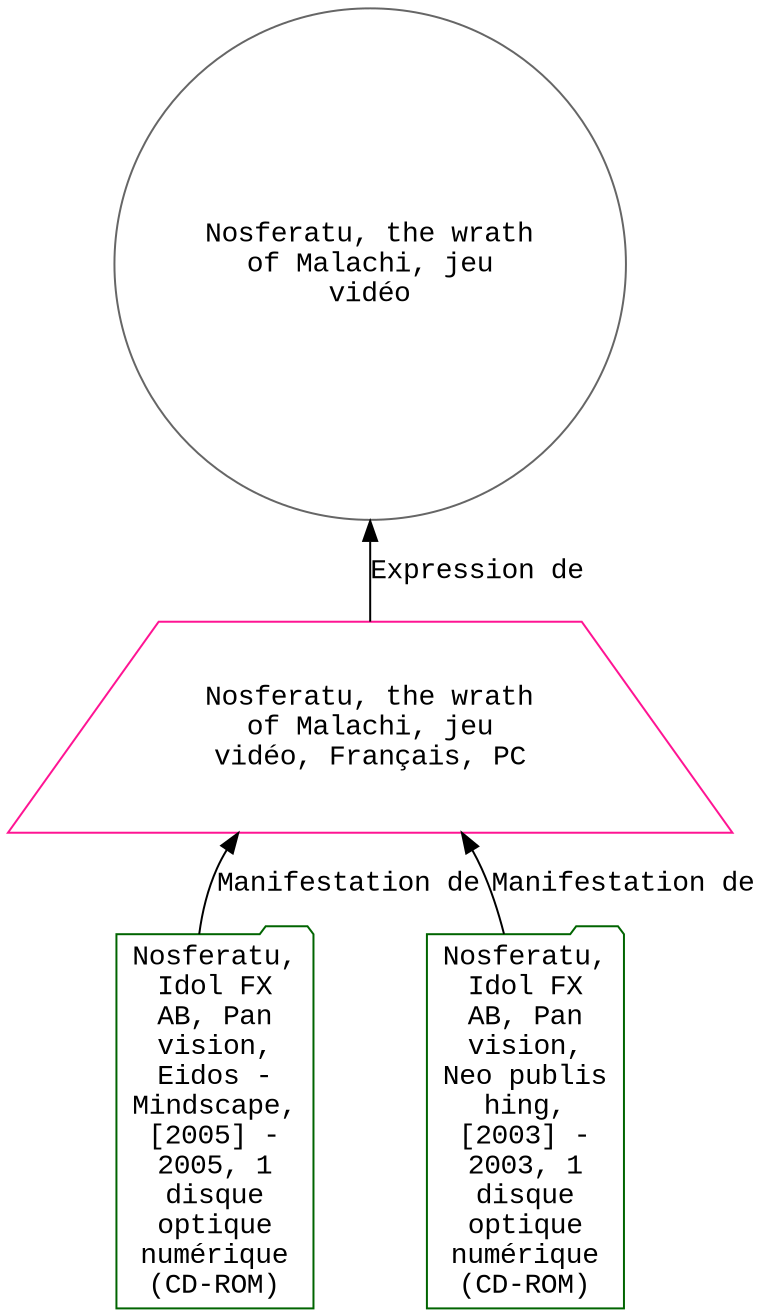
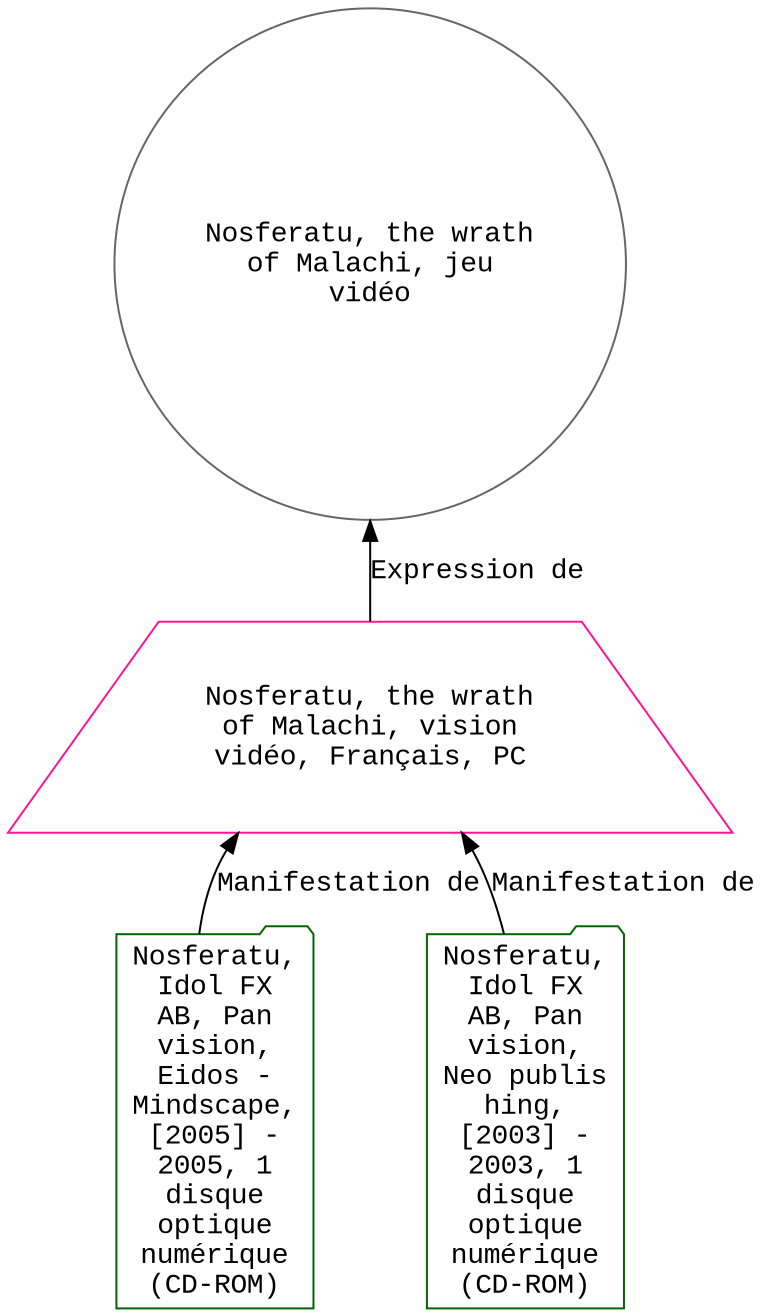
node "Nosferatu, the wrath of Malachi, jeu vidéo, Français, PC": label "Nosferatu, the wrath of Malachi, jeu vidéo, Français, PC" -> "Nosferatu, the wrath of Malachi, vision vidéo, Français, PC"
